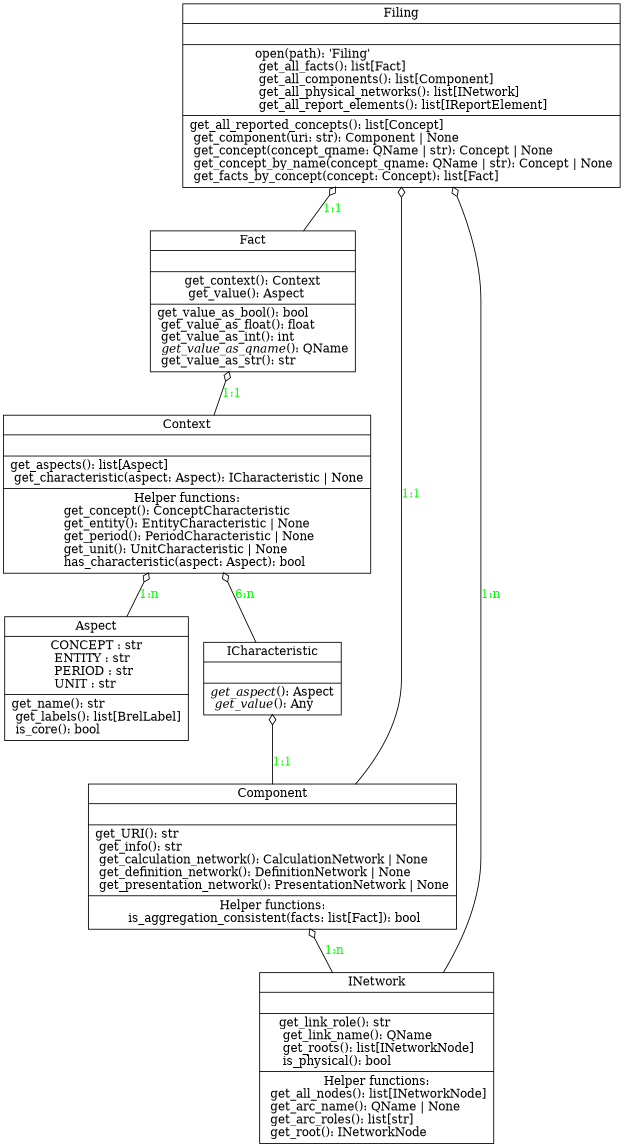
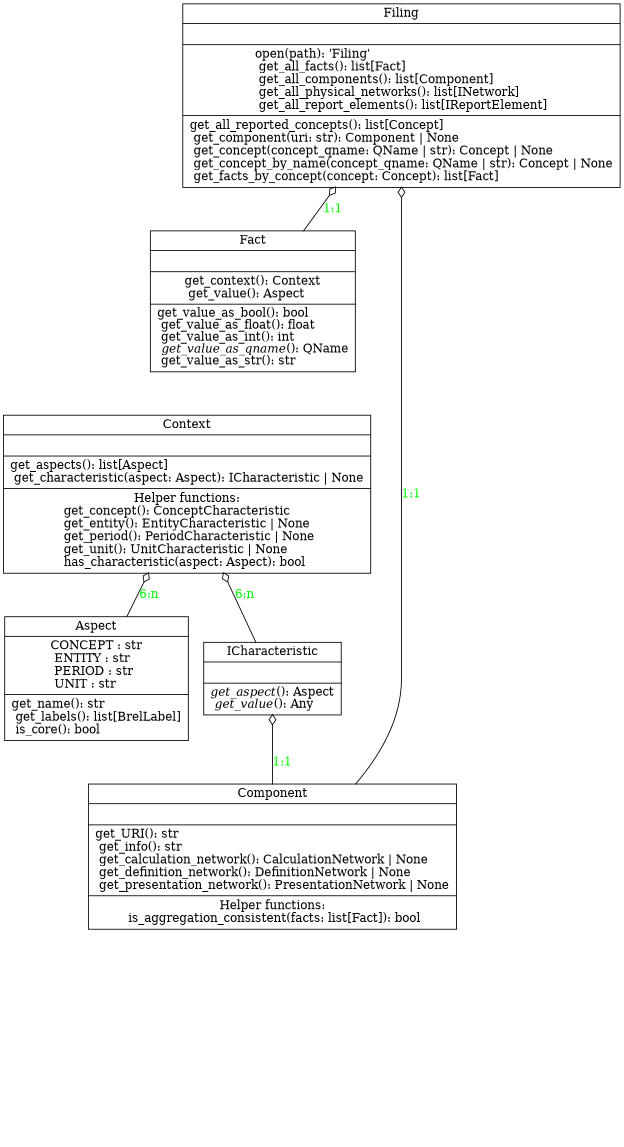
edge "Context" -> "Fact": removed, label "1:1"
edge "Aspect" -> "Context": label "1:n" -> "6:n"
node "INetwork": removed
